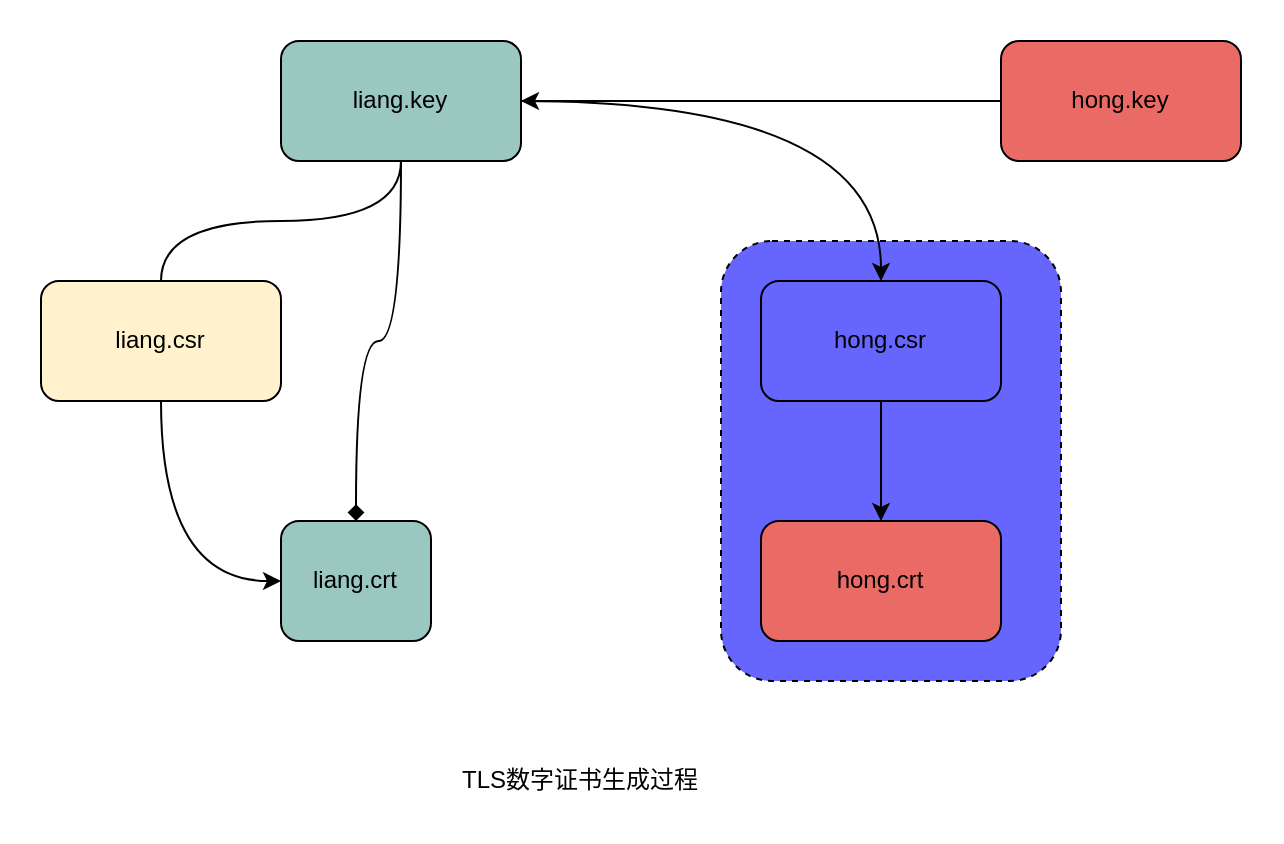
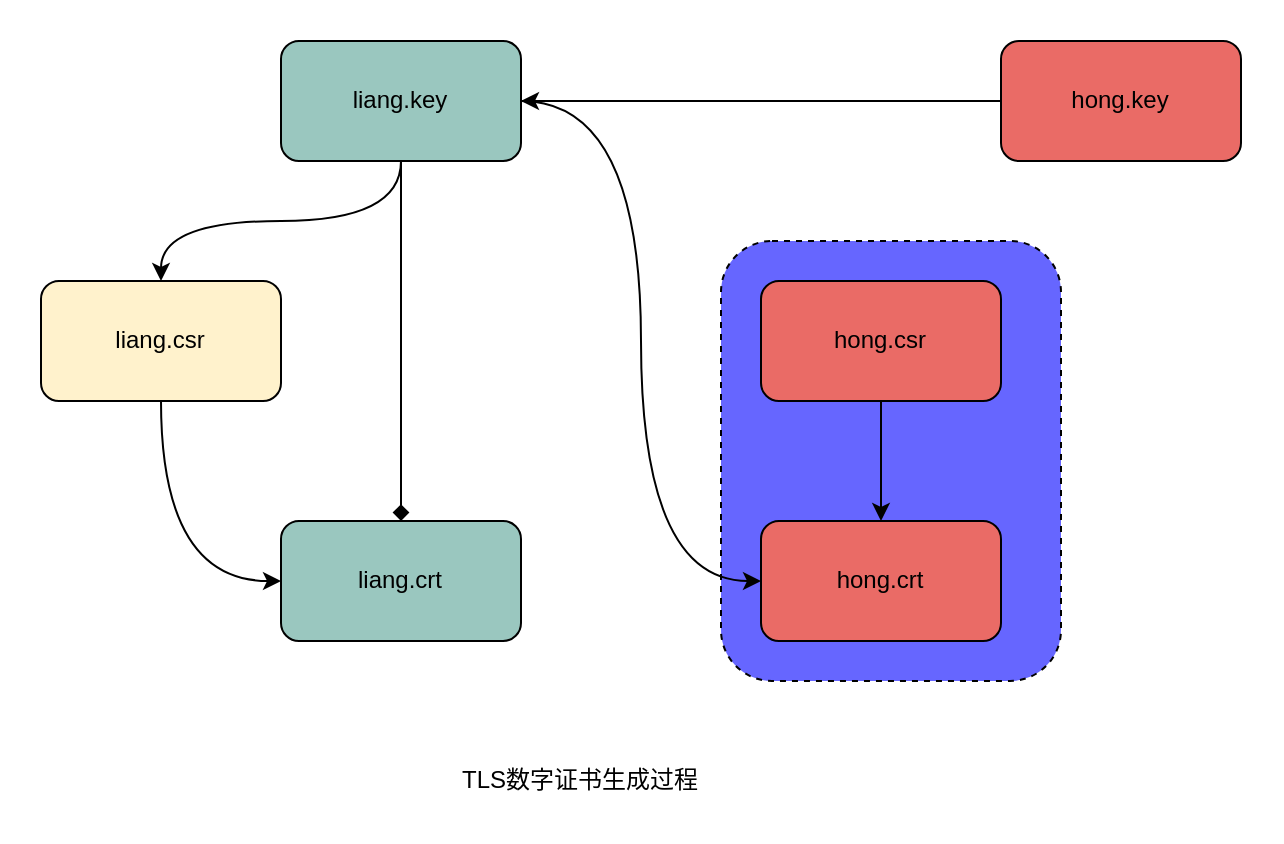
edge "liang.key" -> "hong.csr": now "liang.key" -> "hong.crt"
edge "liang.key" -- "liang.csr": arrowhead none -> classic
node "hong.csr": fillcolor #6666ff -> #ea6b66
node "liang.crt": size 150x120 -> 240x120
